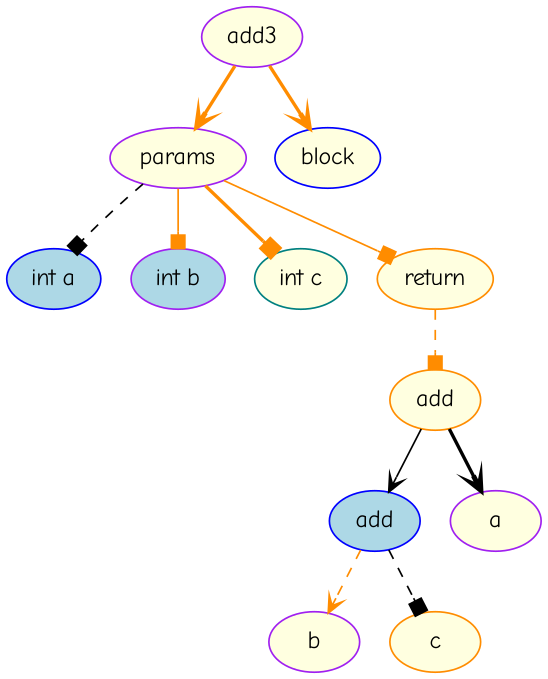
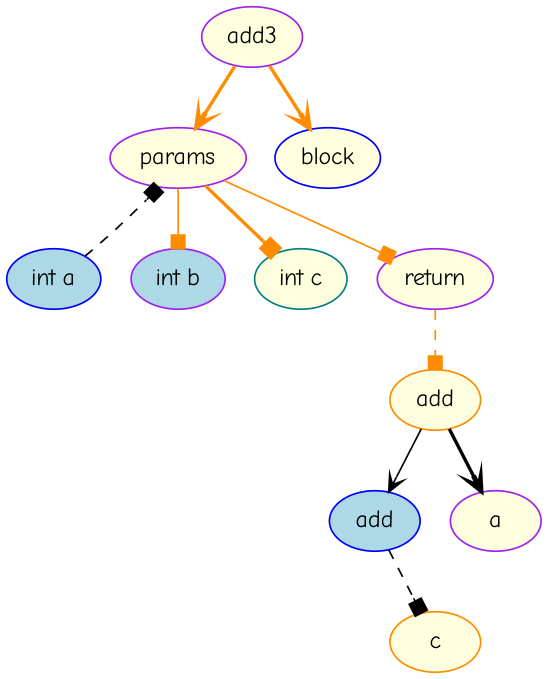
edge "params" -> "int a": reversed
node "return": color darkorange -> purple
node "b": removed
